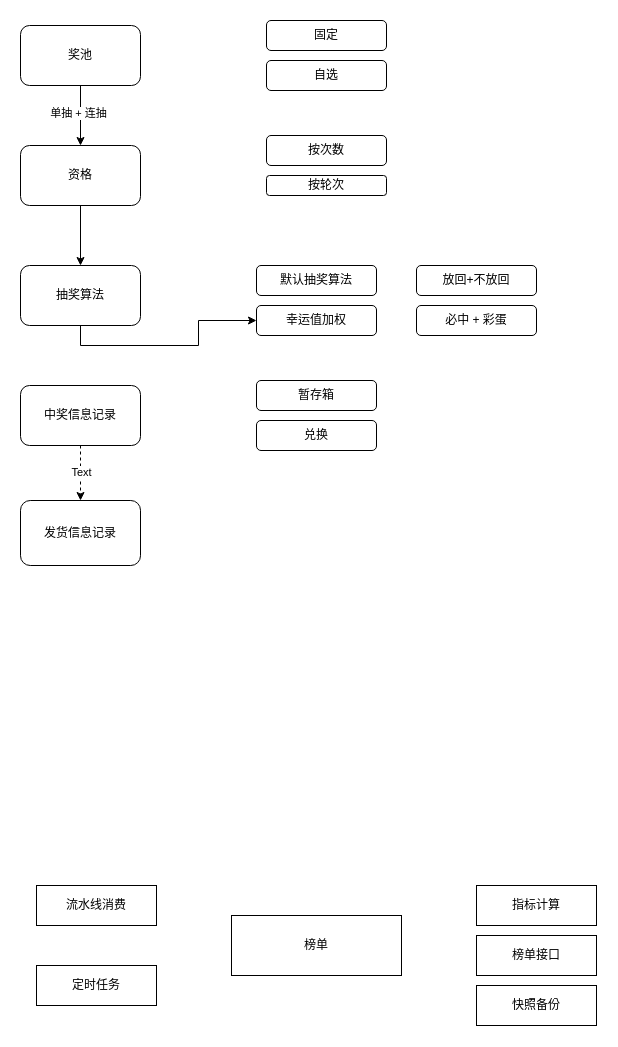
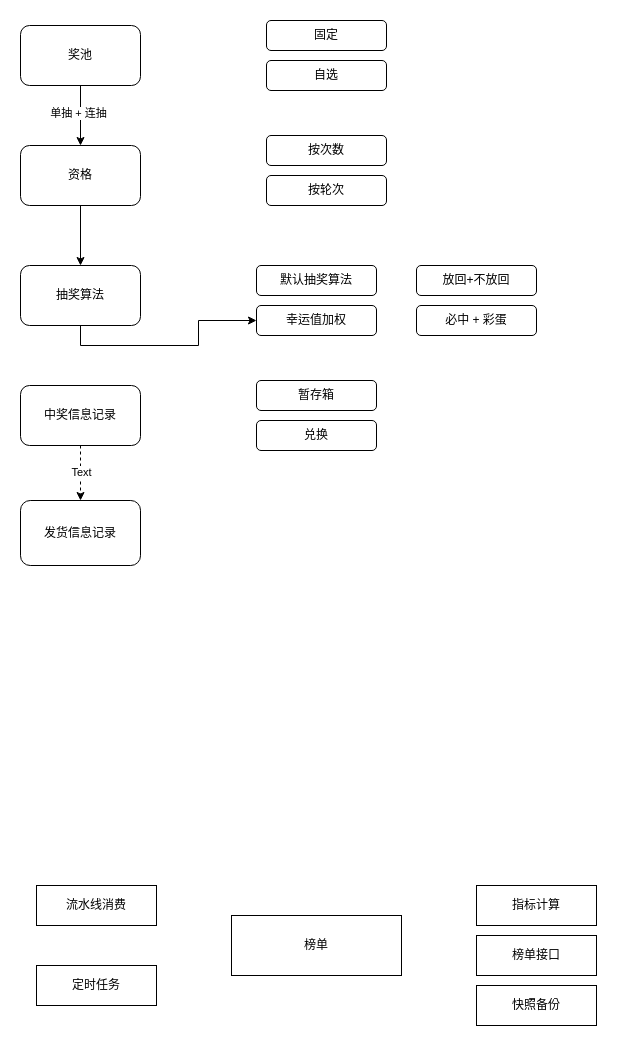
node "按轮次": size 120x20 -> 120x30
